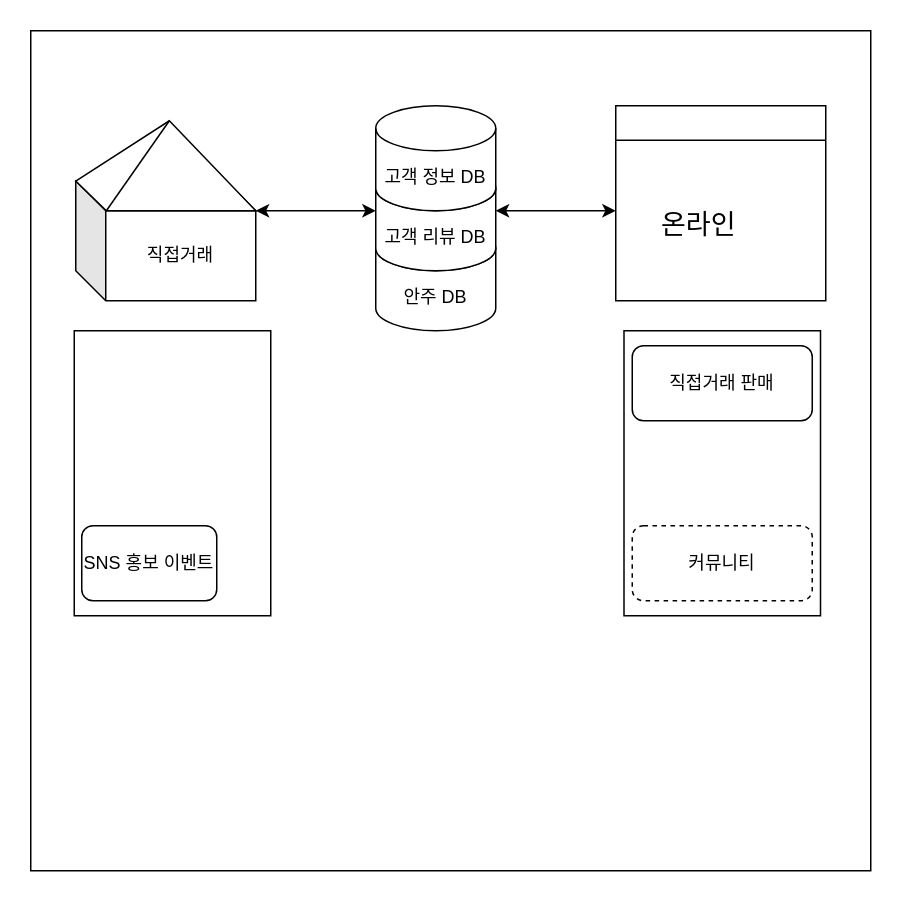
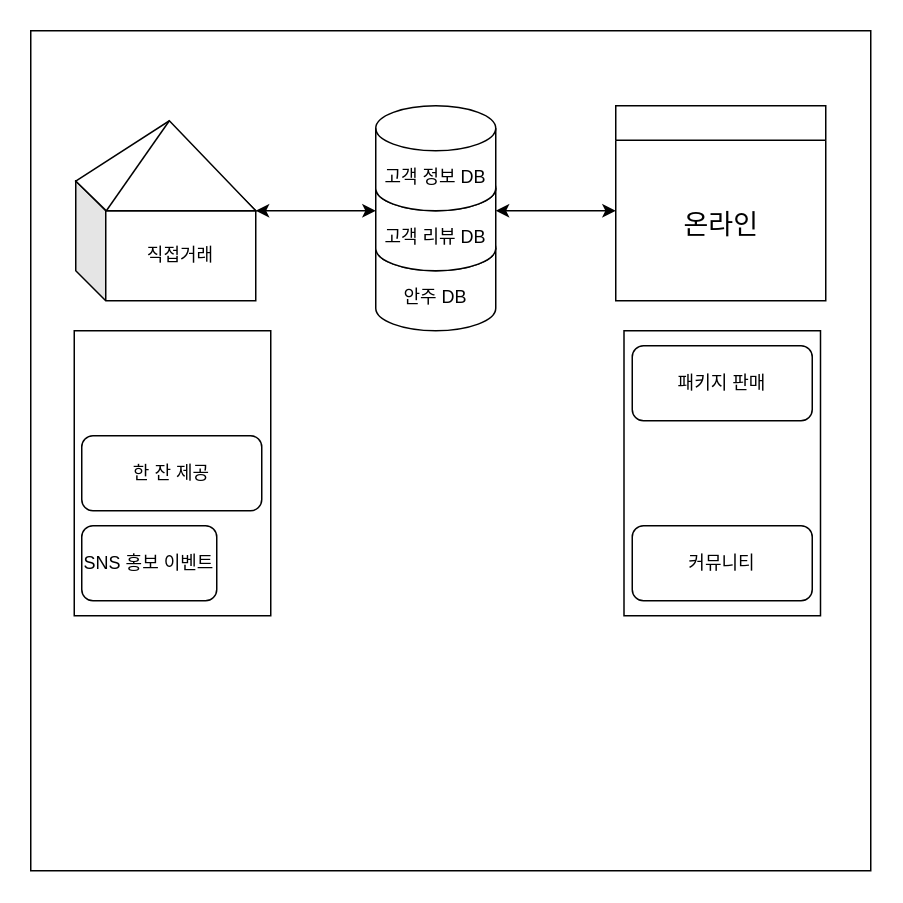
node "온라인": moved (698, 226) -> (721, 226)
node "직접거래 판매": label "직접거래 판매" -> "패키지 판매"
node "한 잔 제공": added
node "커뮤니티": style dashed -> solid
